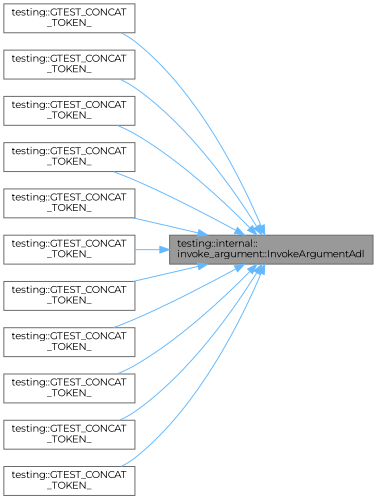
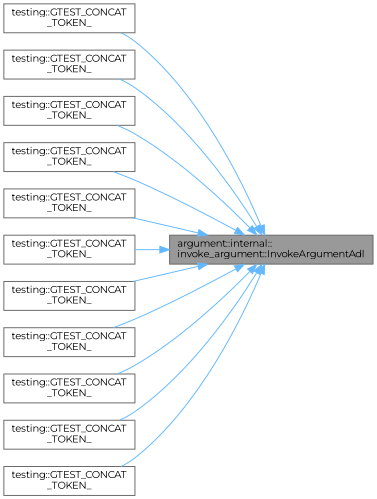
node "testing::internal:: invoke_argument::InvokeArgumentAdl": label "testing::internal:: invoke_argument::InvokeArgumentAdl" -> "argument::internal:: invoke_argument::InvokeArgumentAdl"
